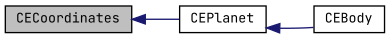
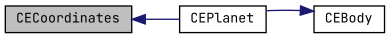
edge "CEBody" -> "CEPlanet": reversed
